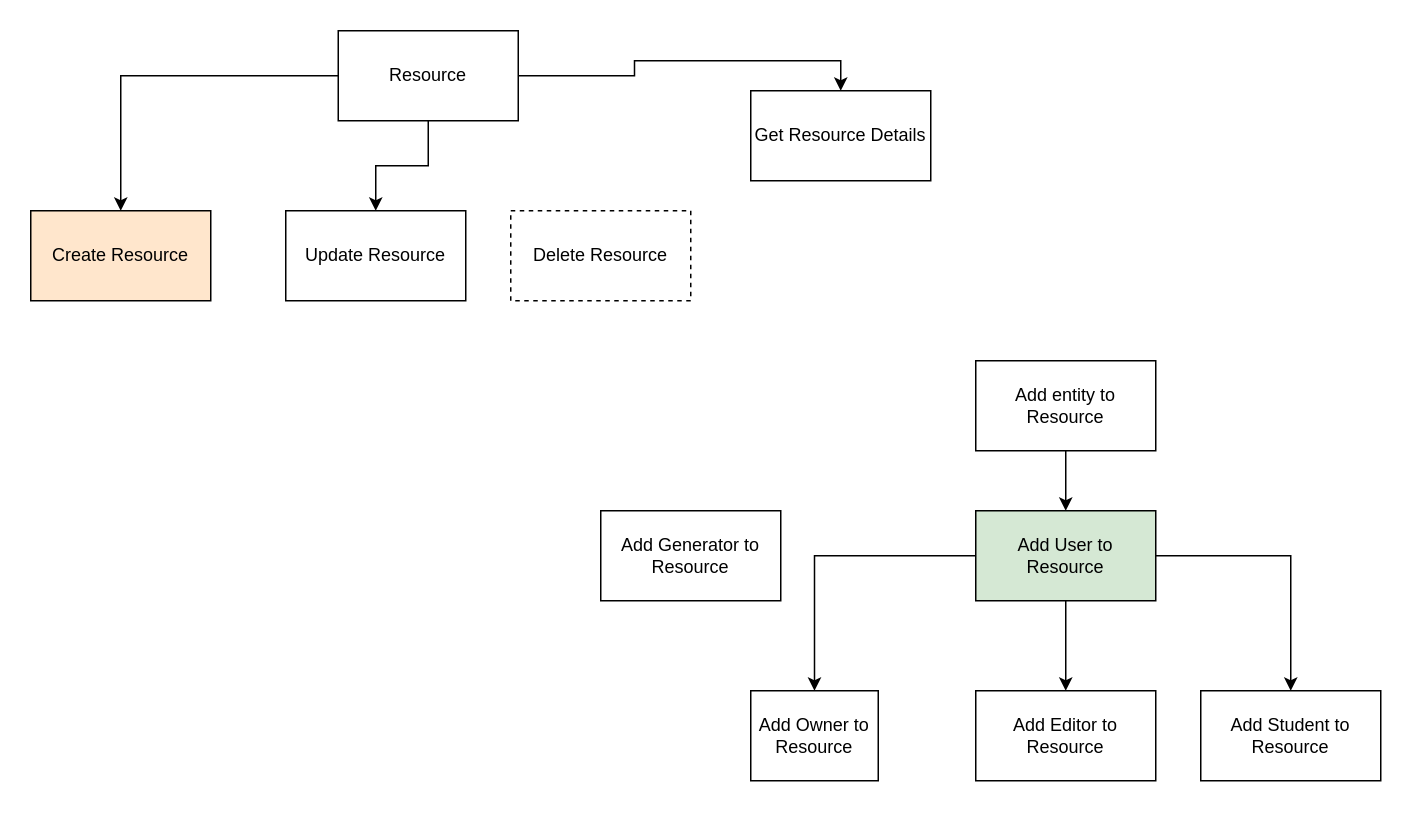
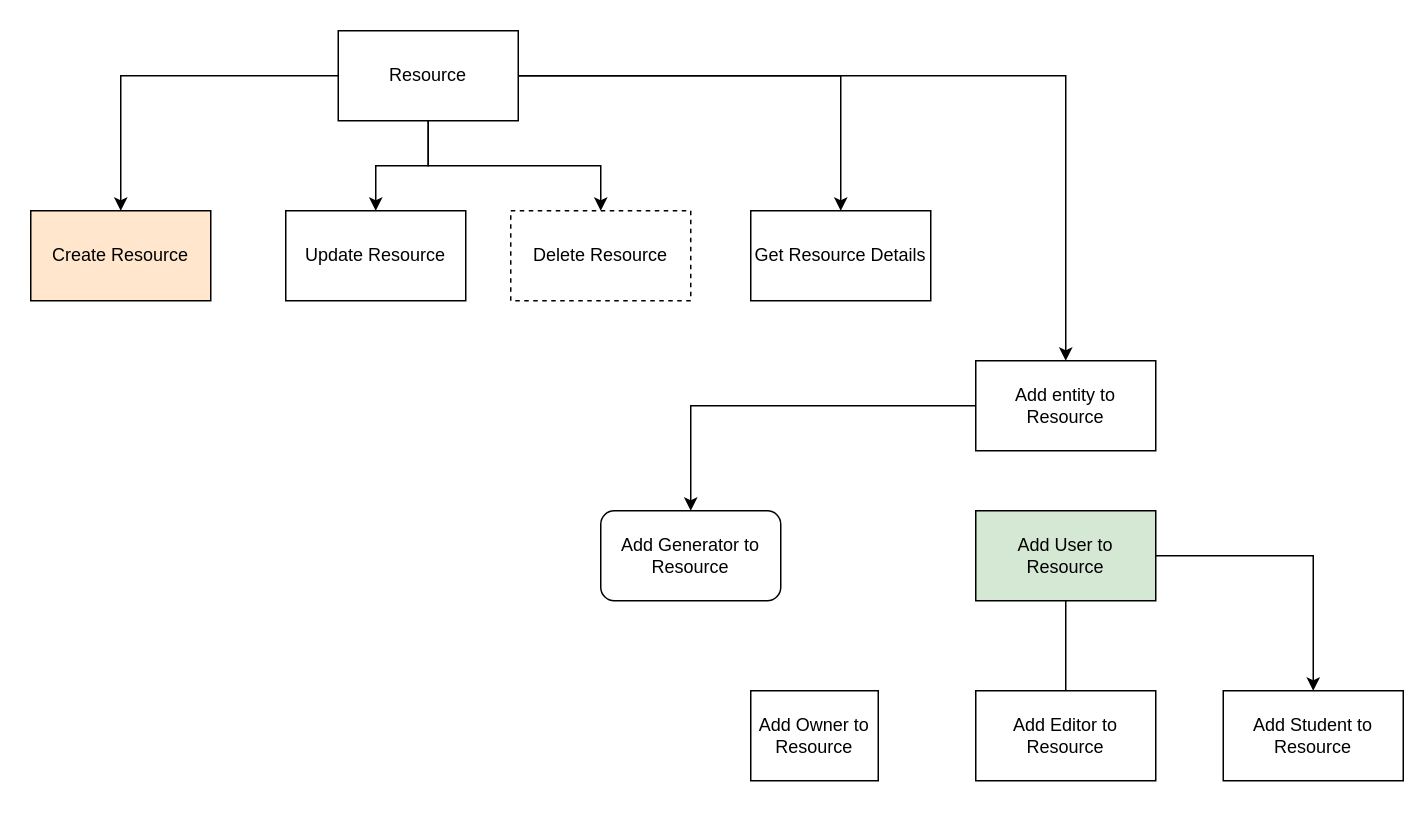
edge "Resource" -> "Add entity to Resource": added
node "Get Resource Details": moved (841, 136) -> (841, 256)
edge "Resource" -> "Delete Resource": added
edge "Add entity to Resource" -> "Add Generator to Resource": added
edge "Add entity to Resource" -> "Add User to Resource": removed
node "Add Generator to Resource": shape rectangle -> rounded rectangle
edge "Add User to Resource" -> "Add Owner to Resource": removed
edge "Add User to Resource" -> "Add Editor to Resource": arrowhead classic -> none
node "Add Student to Resource": moved (1291, 736) -> (1313, 736)
